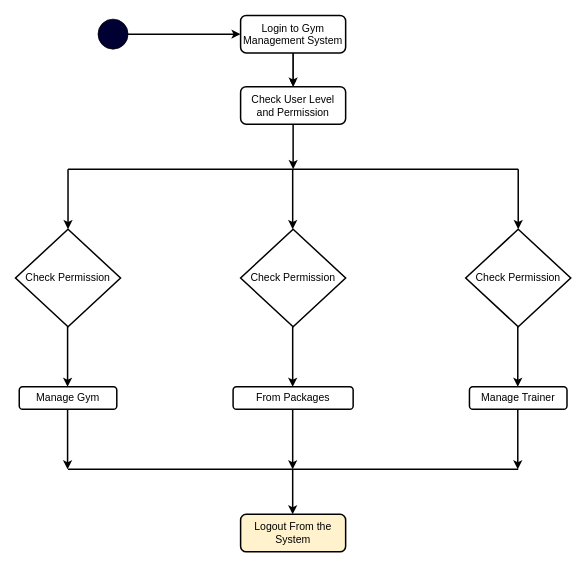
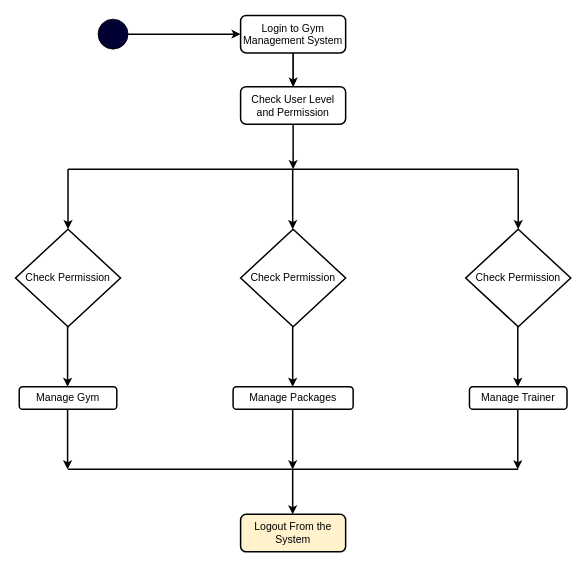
node "From Packages": label "From Packages" -> "Manage Packages"
